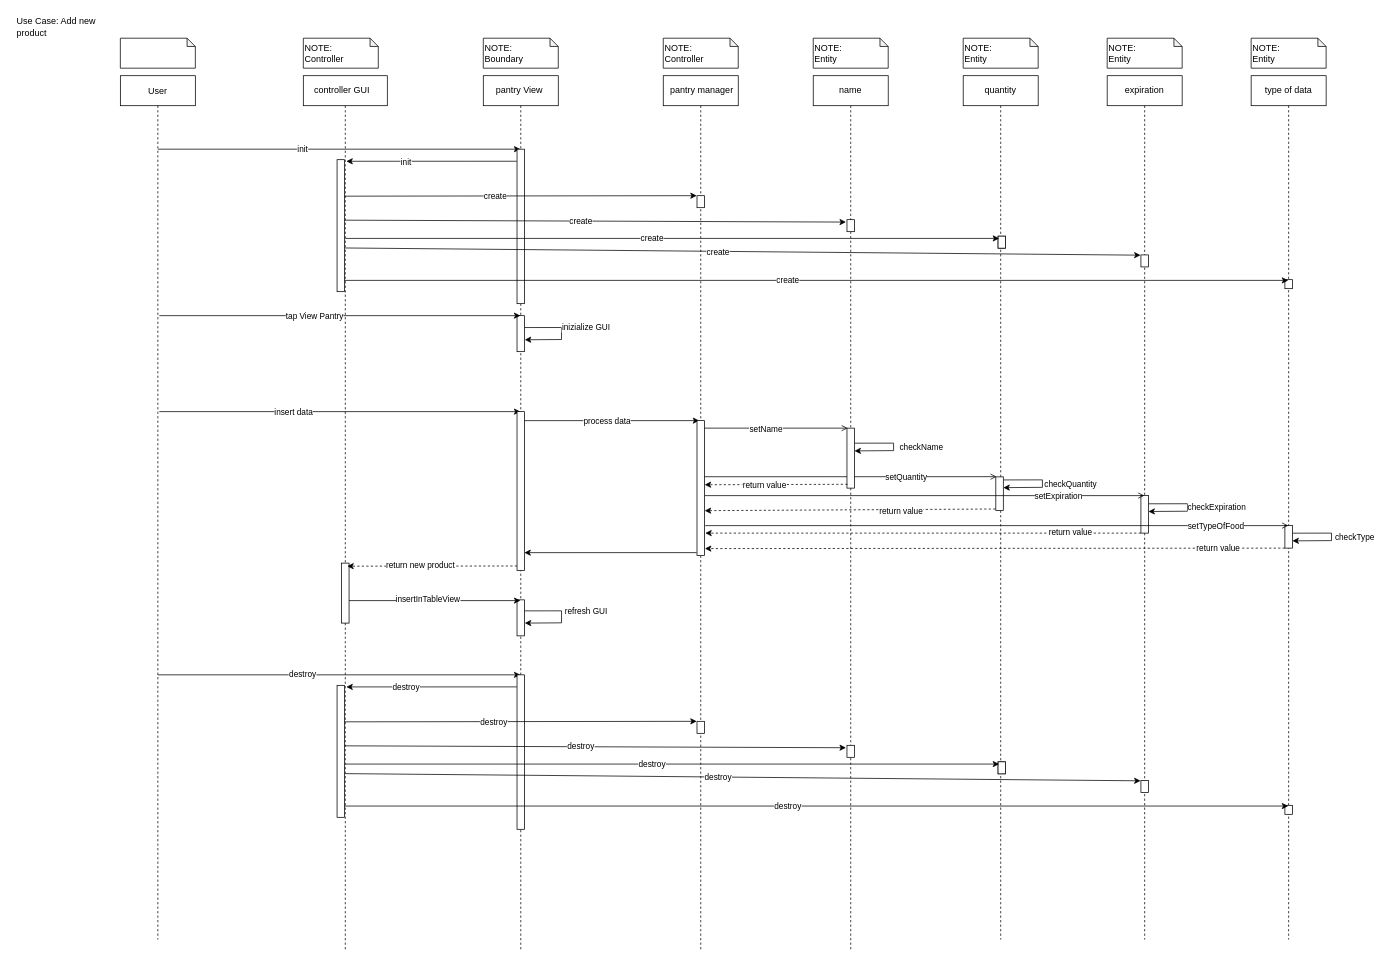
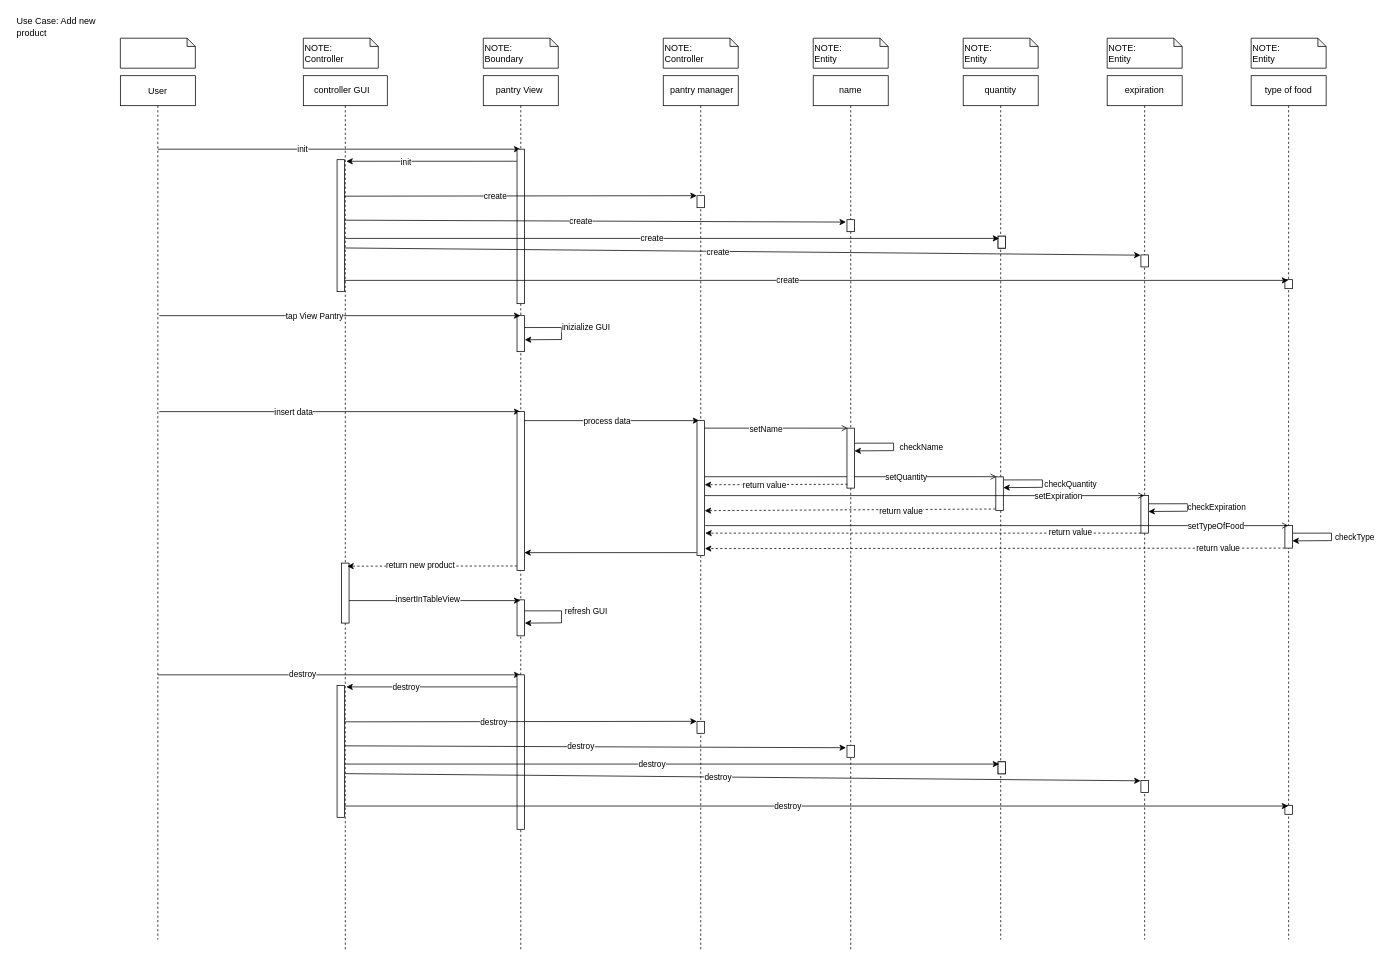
node "type of data": label "type of data" -> "type of food"
